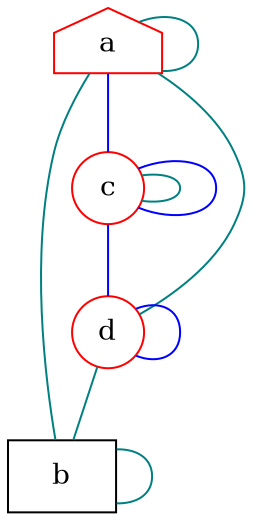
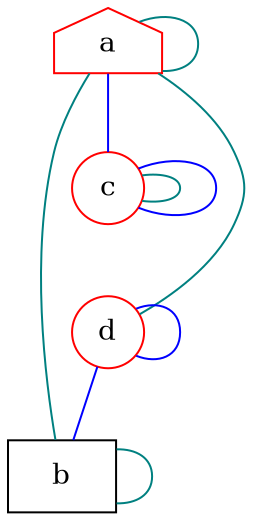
edge "c" -- "d": removed
edge "d" -- "b": color teal -> blue
